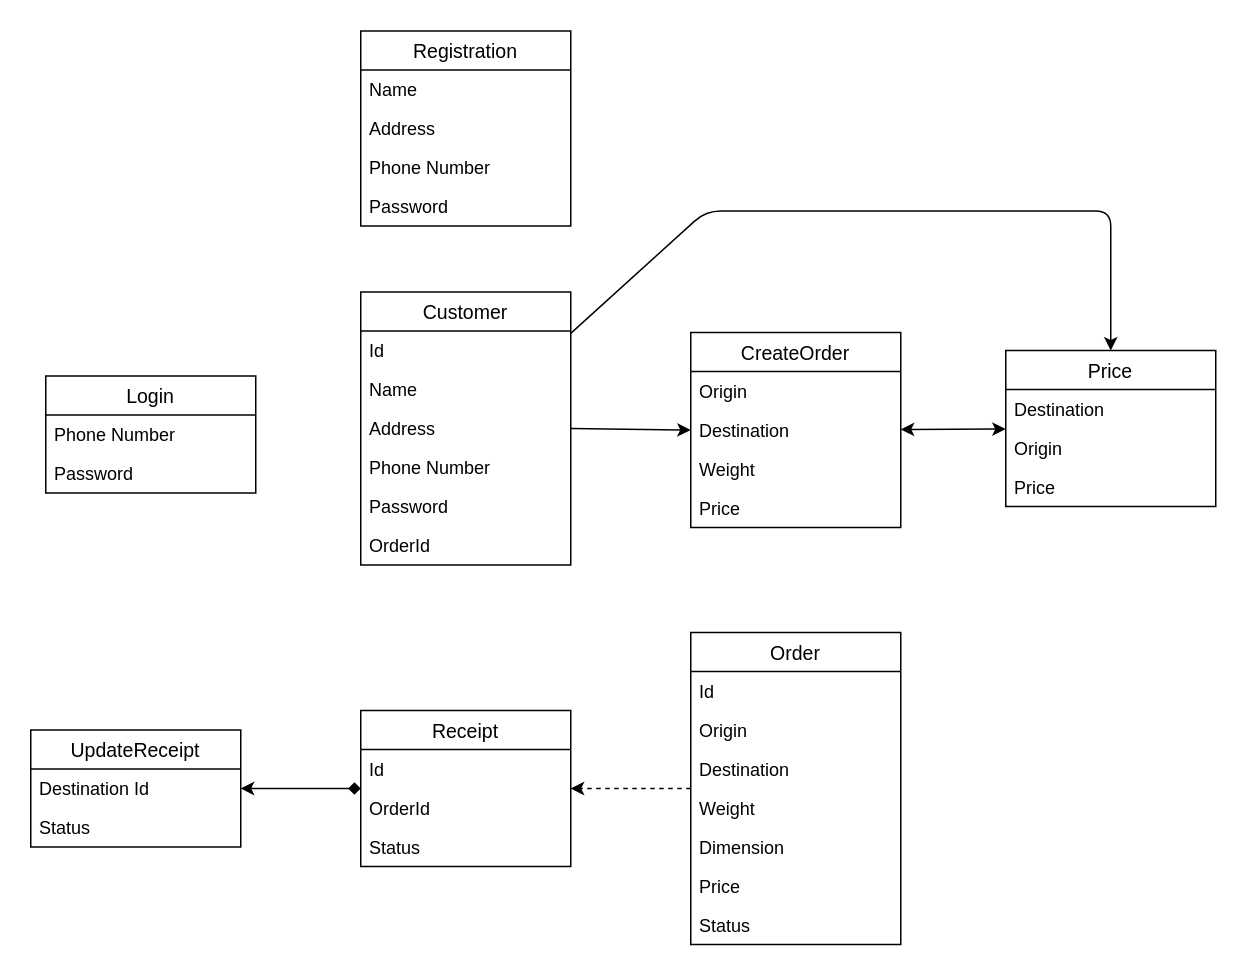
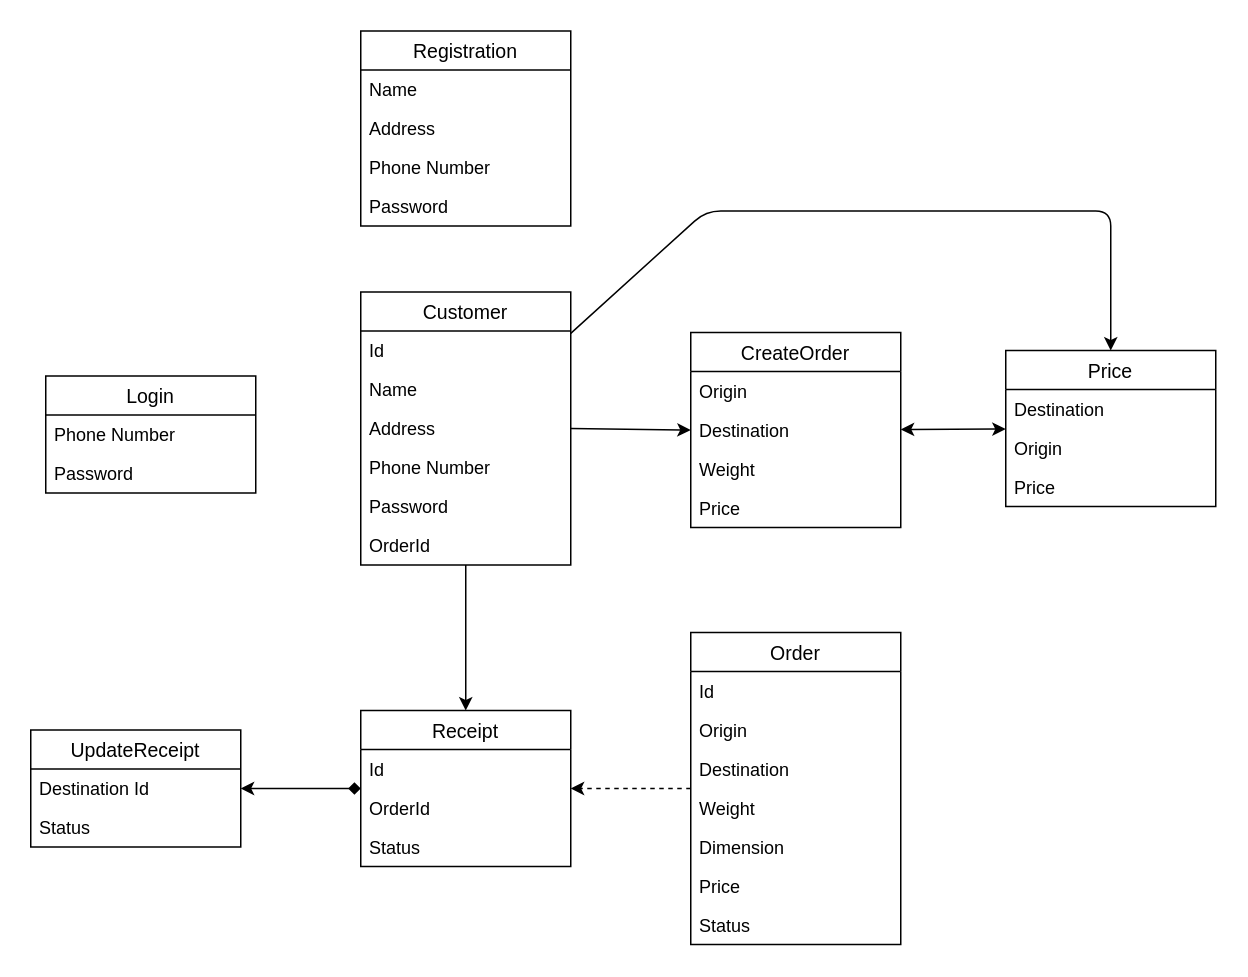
edge "Customer" -> "Receipt": added
